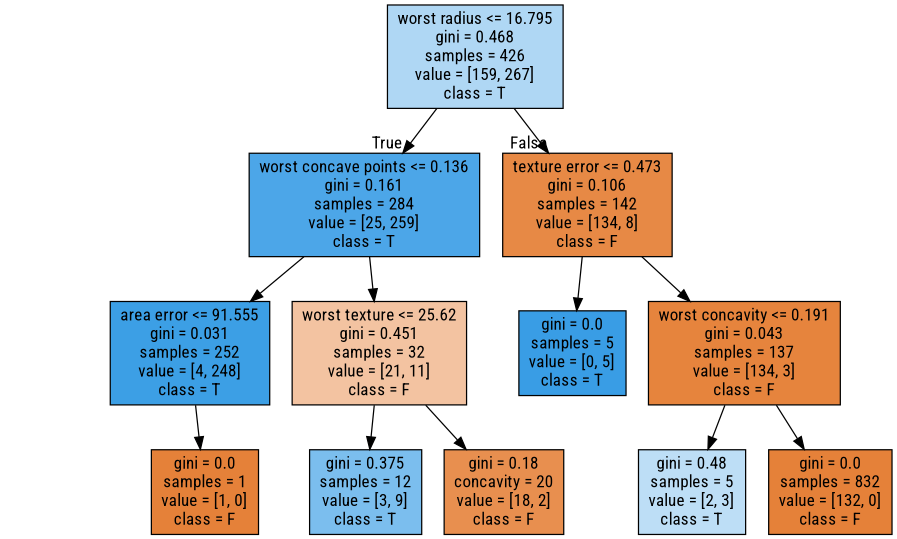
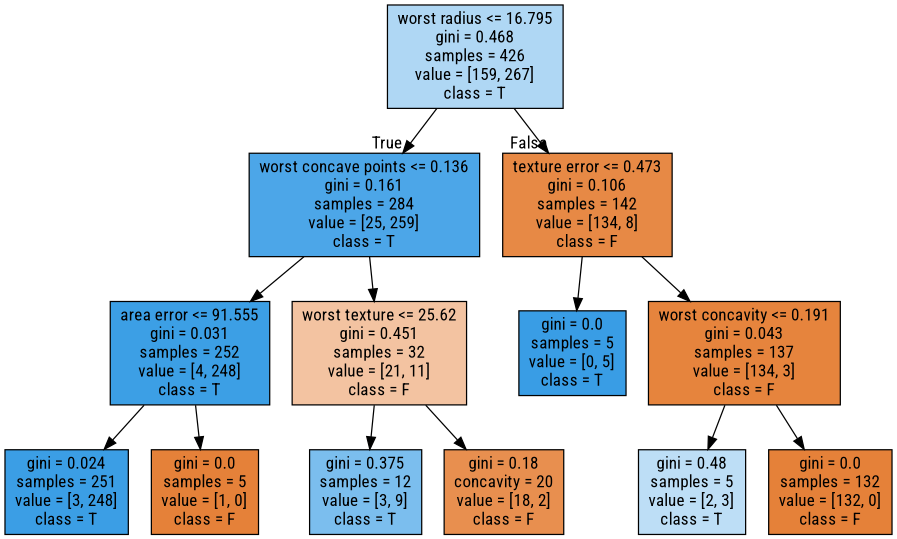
node "gini = 0.024 samples = 251 value = [3, 248] class = T": added
node "gini = 0.0 samples = 1 value = [1, 0] class = F": label "gini = 0.0 samples = 1 value = [1, 0] class = F" -> "gini = 0.0 samples = 5 value = [1, 0] class = F"
node "gini = 0.0 samples = 832 value = [132, 0] class = F": label "gini = 0.0 samples = 832 value = [132, 0] class = F" -> "gini = 0.0 samples = 132 value = [132, 0] class = F"
